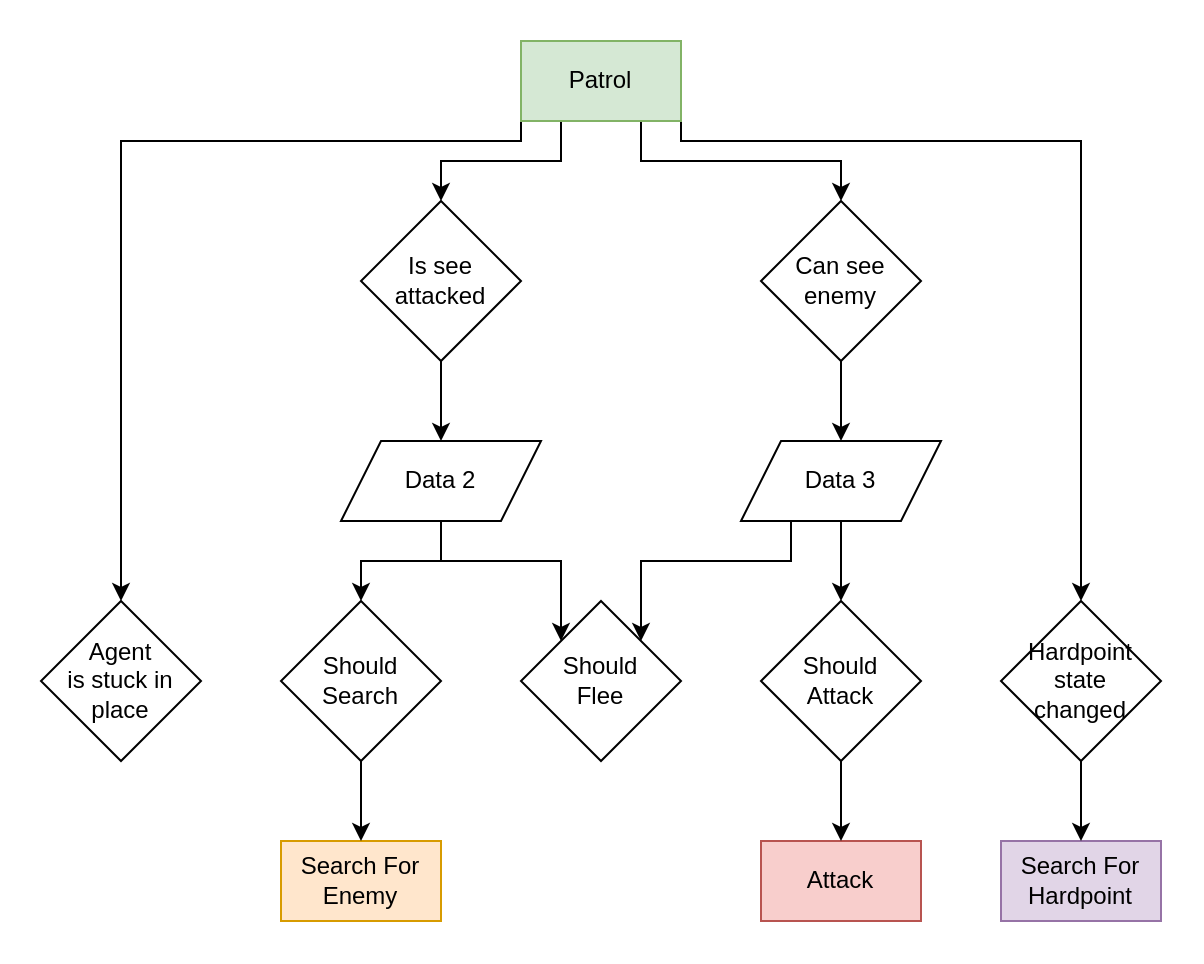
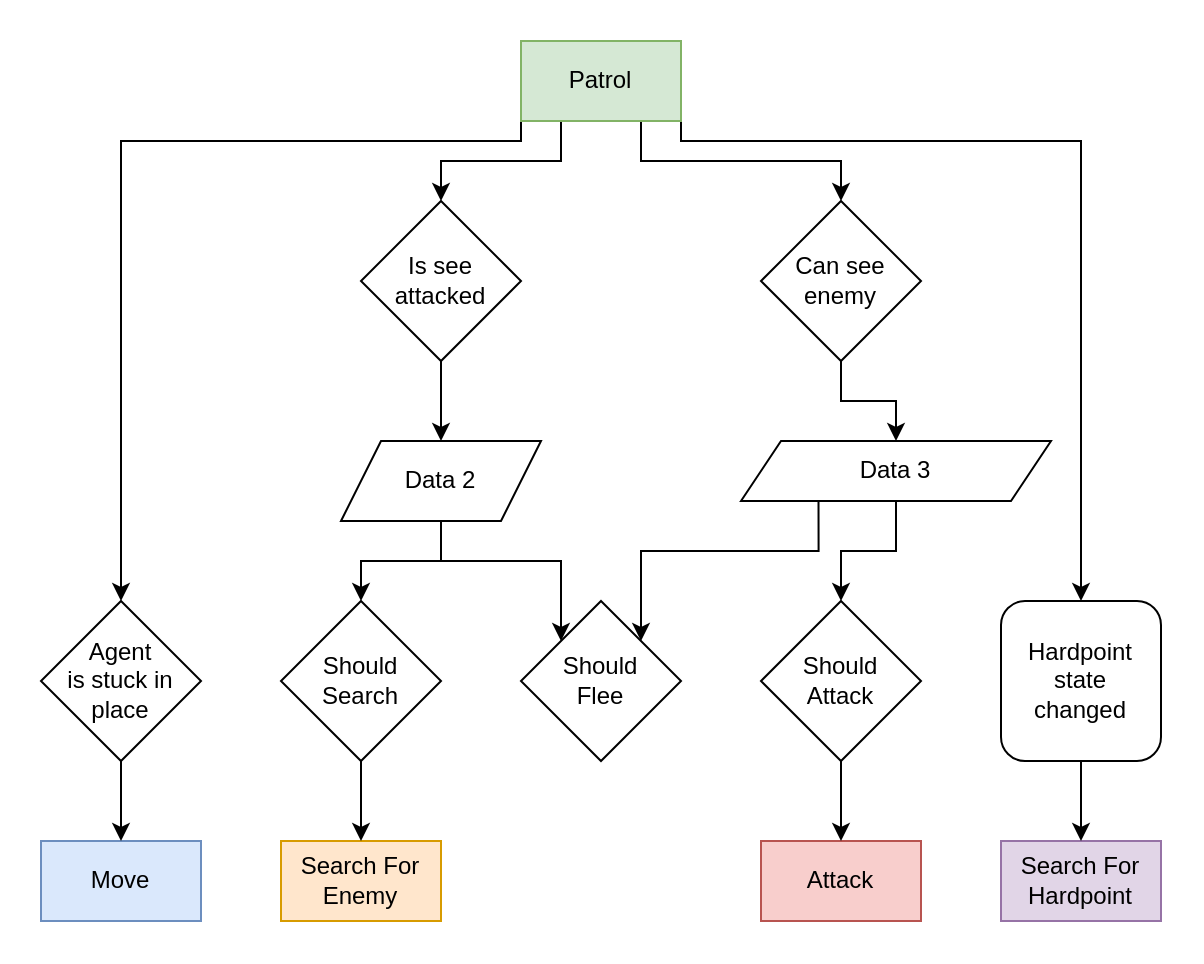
node "Data 3": size 200x80 -> 310x60
node "Hardpoint state changed": shape diamond -> rounded rectangle
edge "Agent is stuck in place" -> "Move": added
node "Move": added
